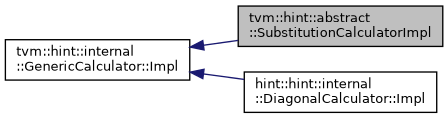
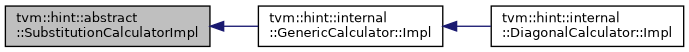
edge "tvm::hint::abstract ::SubstitutionCalculatorImpl" -> "tvm::hint::internal ::GenericCalculator::Impl": reversed
node "hint::hint::internal ::DiagonalCalculator::Impl": label "hint::hint::internal ::DiagonalCalculator::Impl" -> "tvm::hint::internal ::DiagonalCalculator::Impl"
